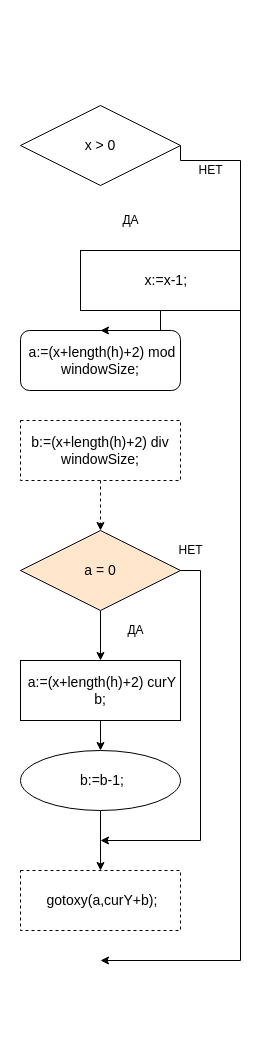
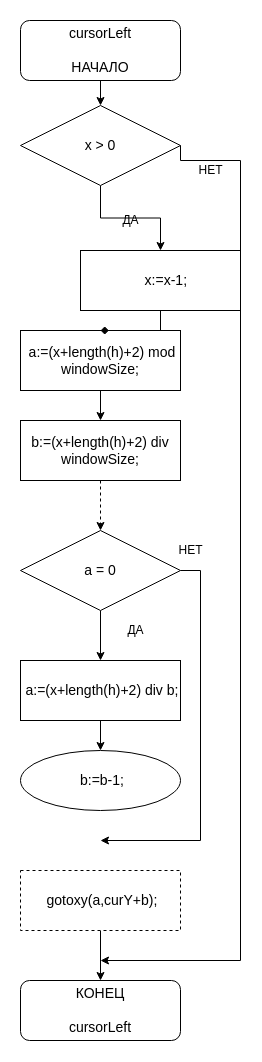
node "cursorLeft НАЧАЛО": added
edge "cursorLeft НАЧАЛО" -> "x > 0": added
edge "x > 0" -> "x:=x-1;": added
edge "x:=x-1;" -> "a:=(x+length(h)+2) mod windowSize;": arrowhead classic -> diamond
node "a:=(x+length(h)+2) mod windowSize;": shape rounded rectangle -> rectangle
edge "a:=(x+length(h)+2) mod windowSize;" -> "b:=(x+length(h)+2) div windowSize;": added
node "b:=(x+length(h)+2) div windowSize;": style dashed -> solid
node "a = 0": fillcolor #ffe6cc -> #ffffff
node "a:=(x+length(h)+2) curY b;": label "a:=(x+length(h)+2) curY b;" -> "a:=(x+length(h)+2) div b;"
edge "b:=b-1;" -> "gotoxy(a,curY+b);": removed
edge "gotoxy(a,curY+b);" -> "КОНЕЦ cursorLeft": added
node "КОНЕЦ cursorLeft": added
